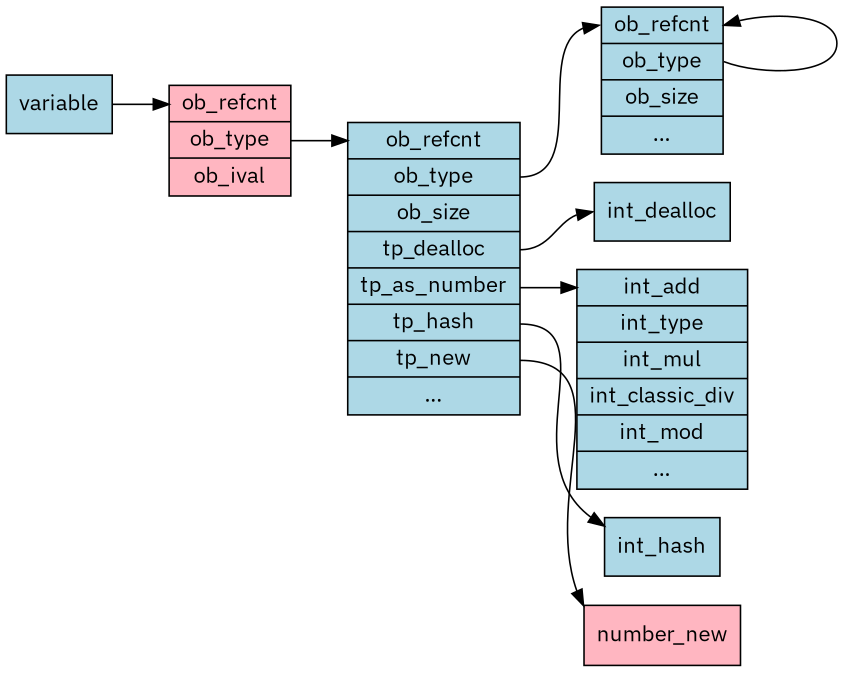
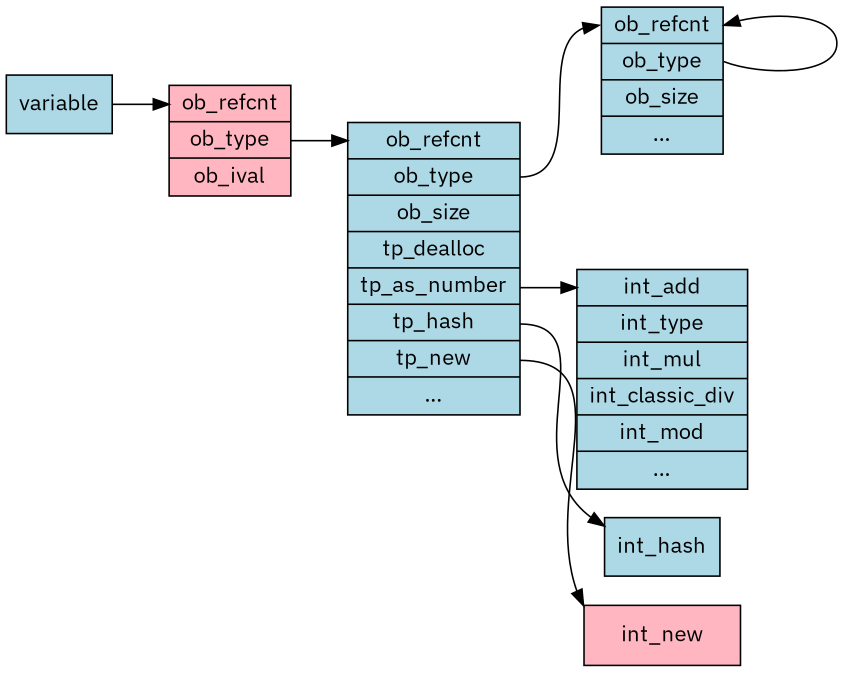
node "int_dealloc": removed
node "number_new": label "number_new" -> "int_new"
